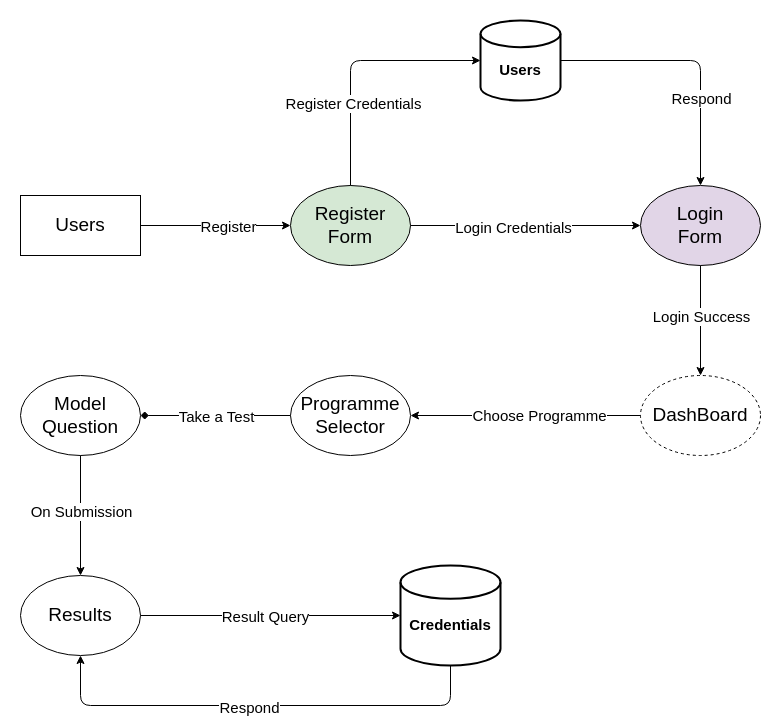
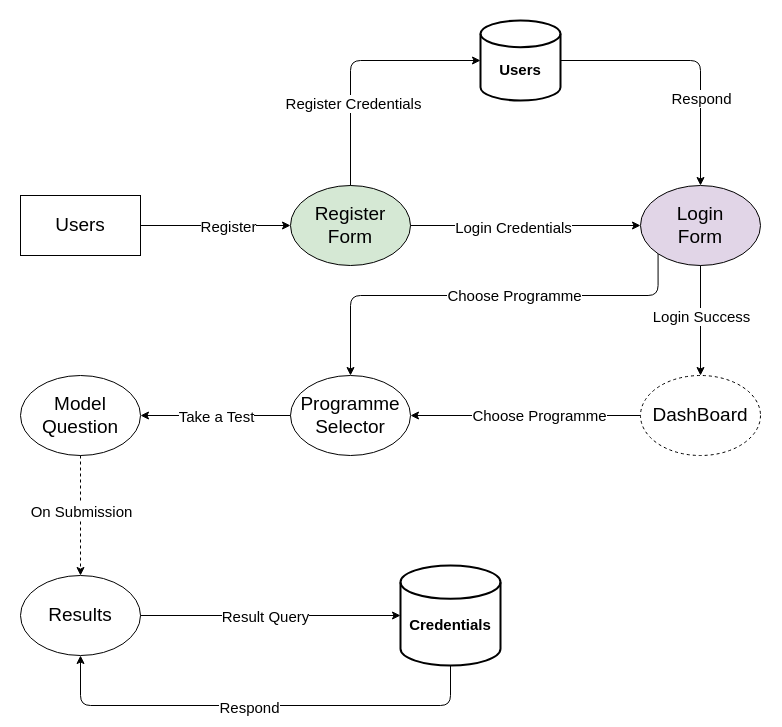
edge "Login Form" -> "Programme Selector": added, label "Choose Programme"
edge "Programme Selector" -> "Model Question": arrowhead diamond -> classic
edge "Model Question" -> "Results": style solid -> dashed
